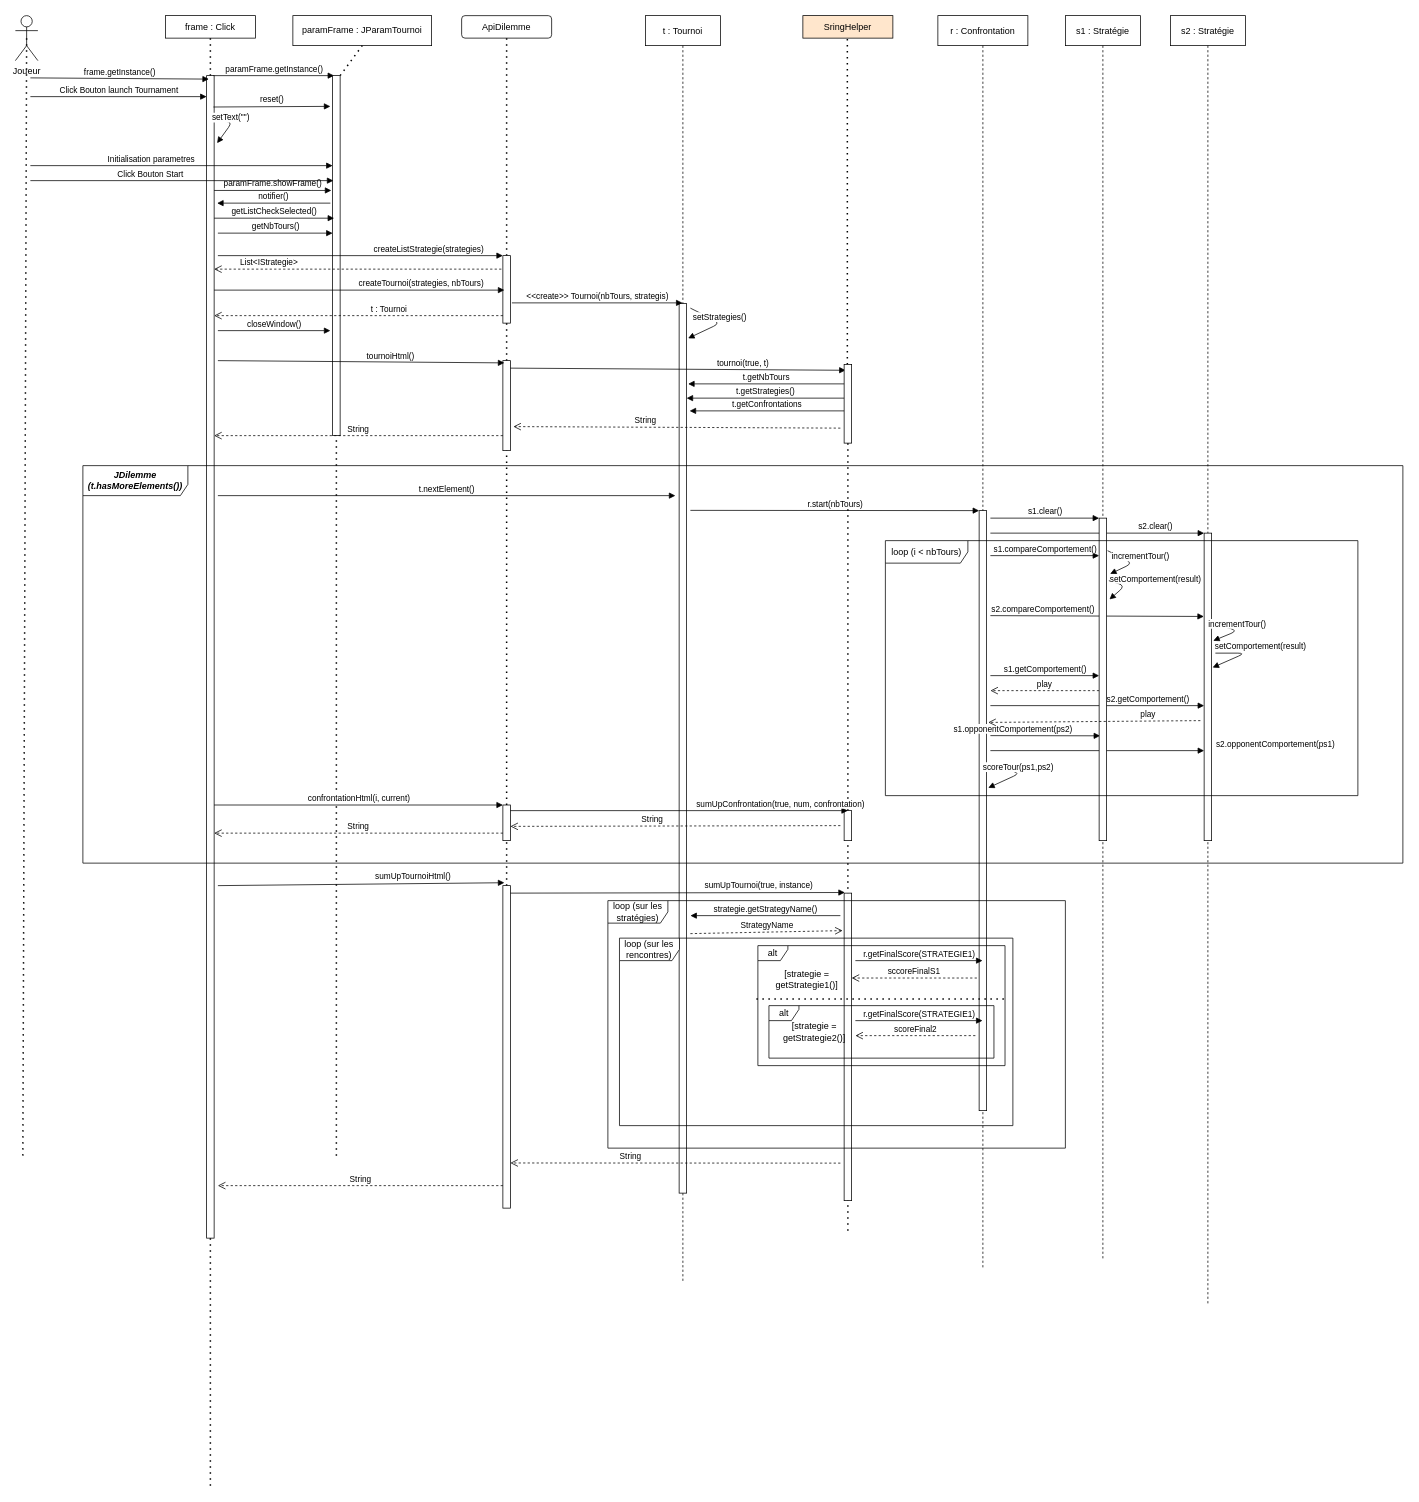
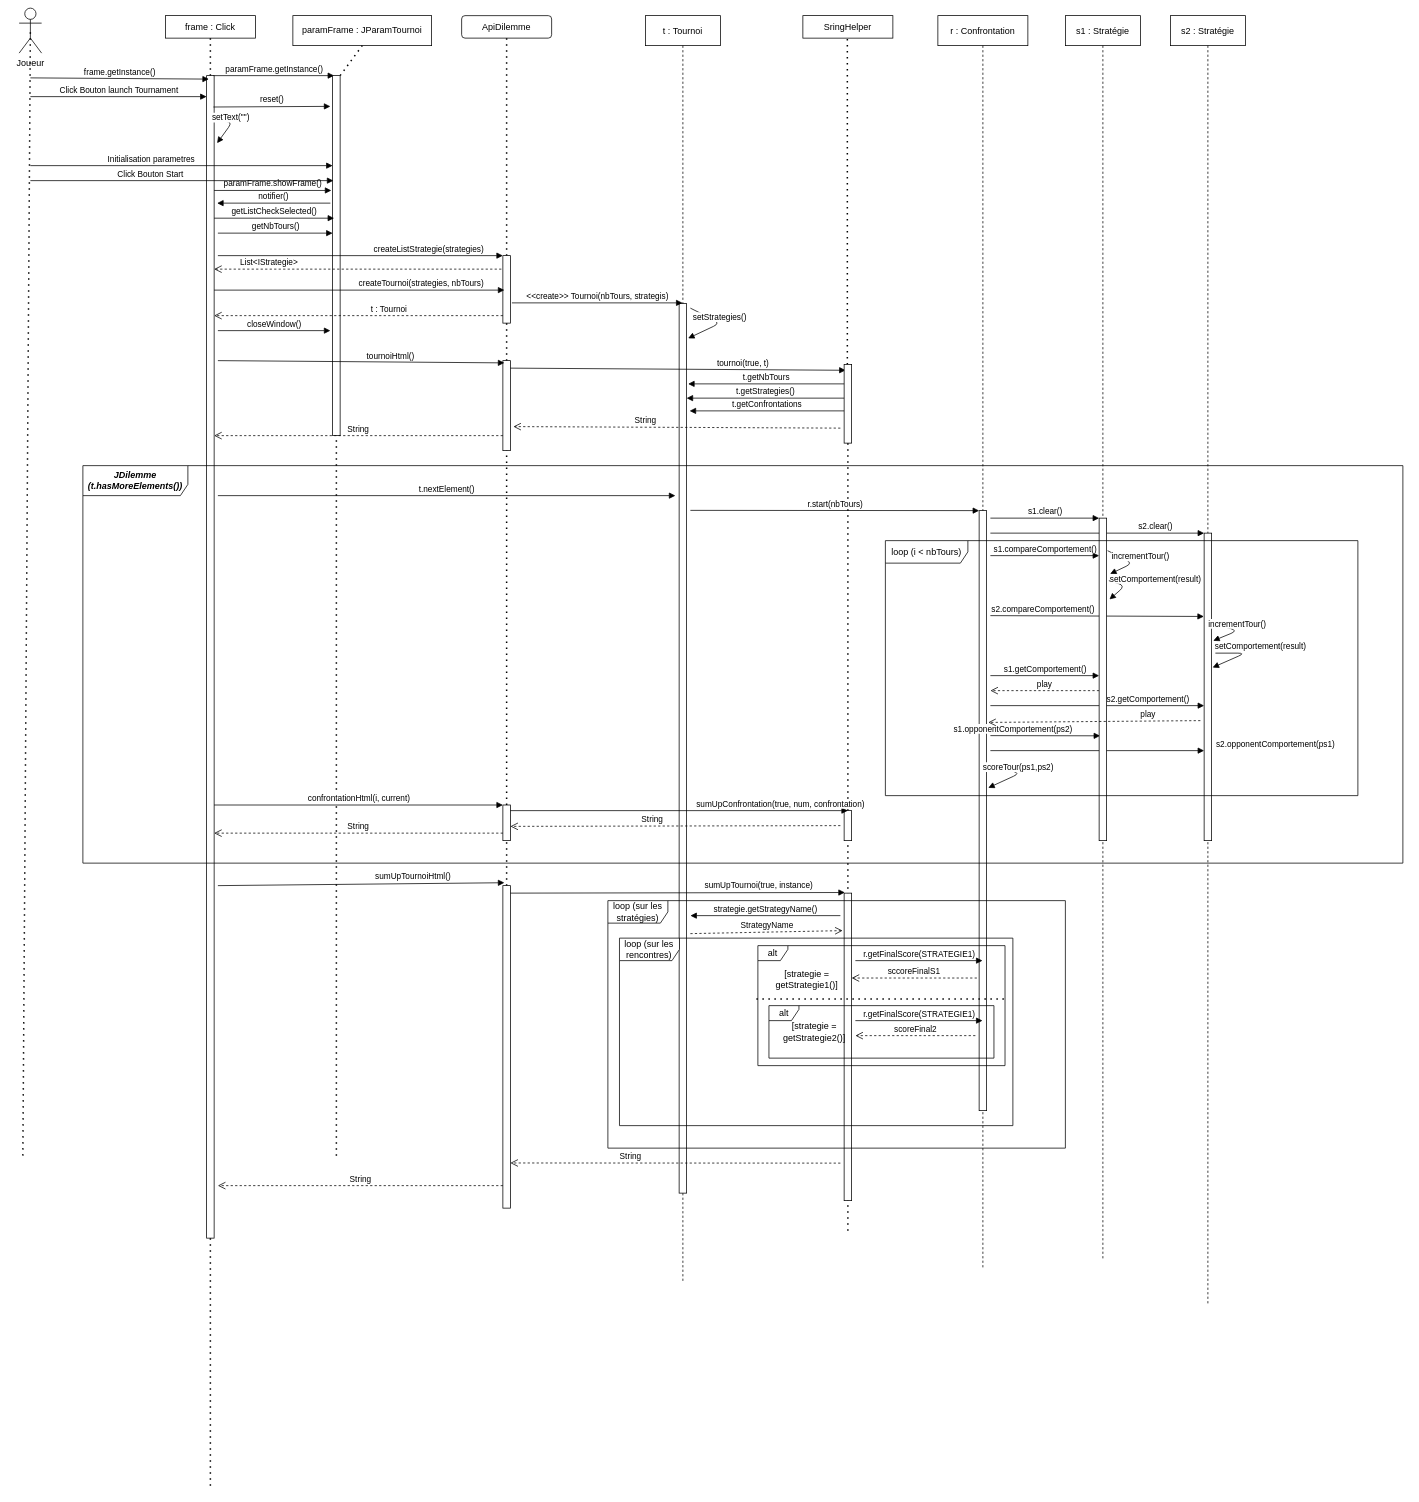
node "SringHelper": fillcolor #ffe6cc -> #ffffff
node "Joueur": moved (27, 38) -> (30, 30)
